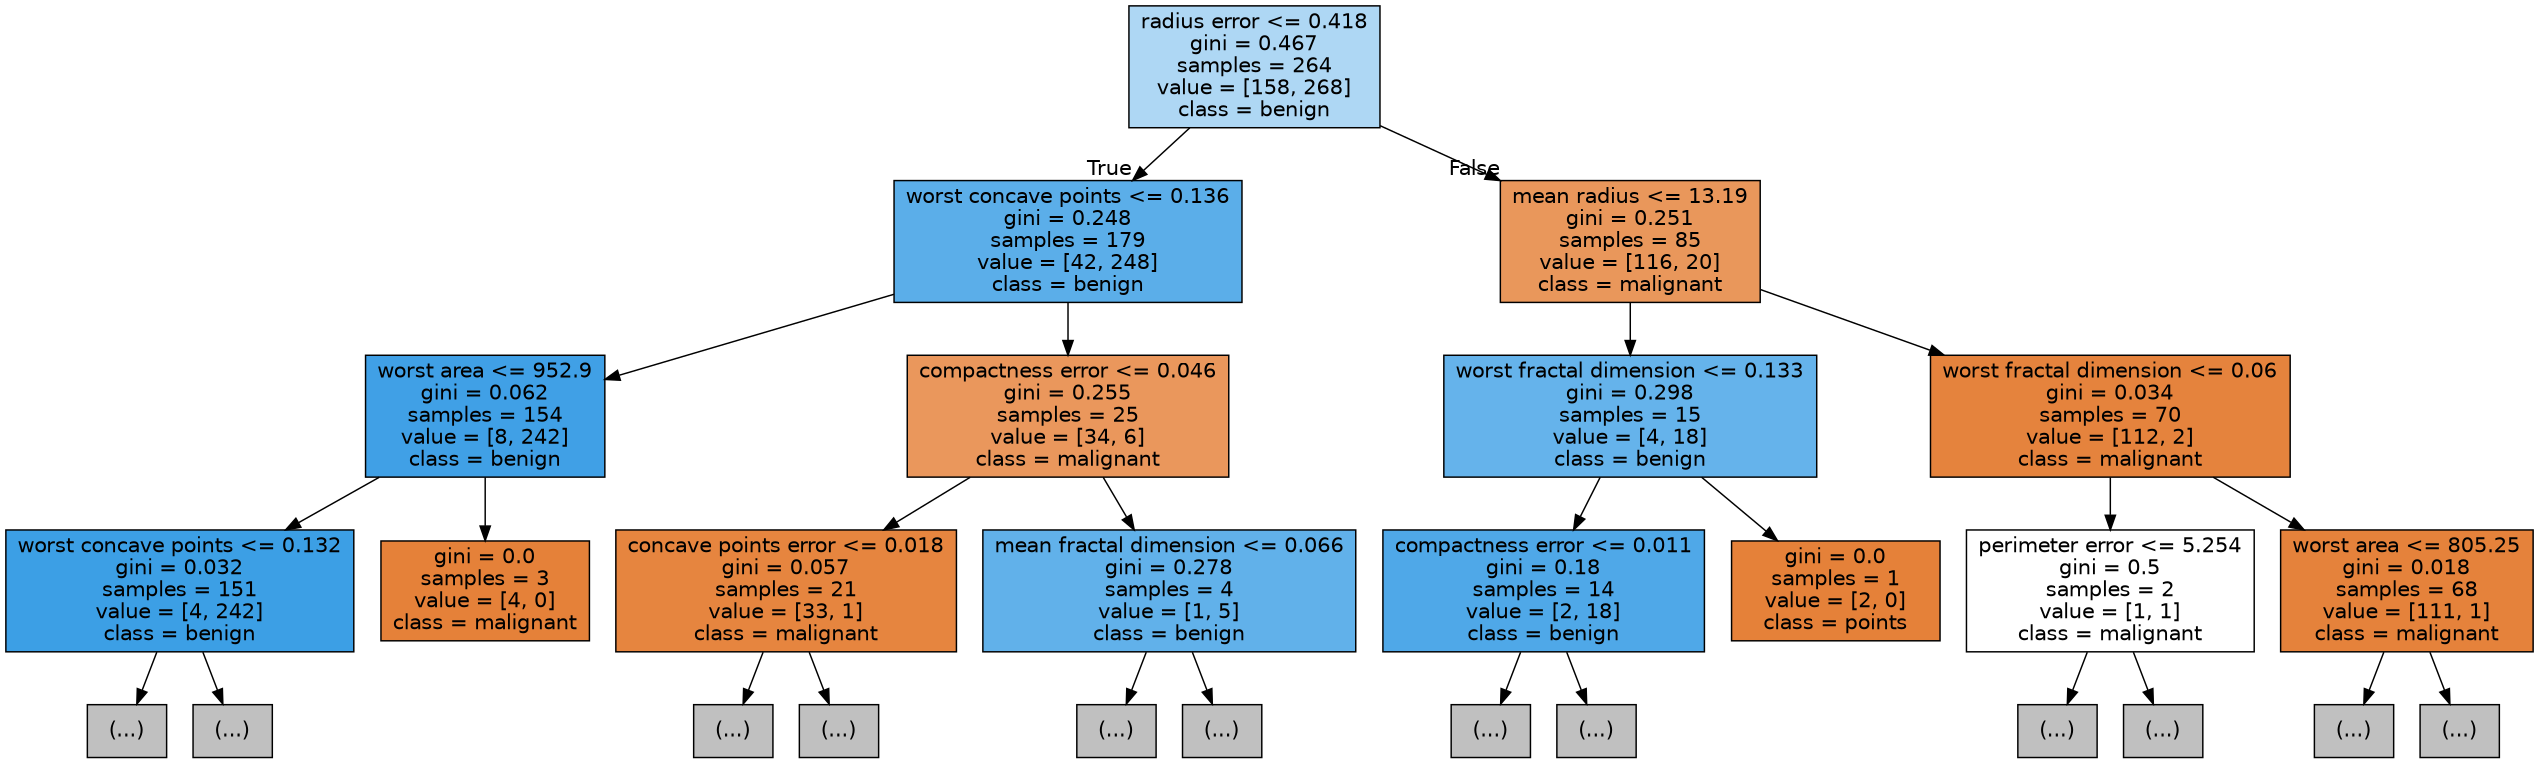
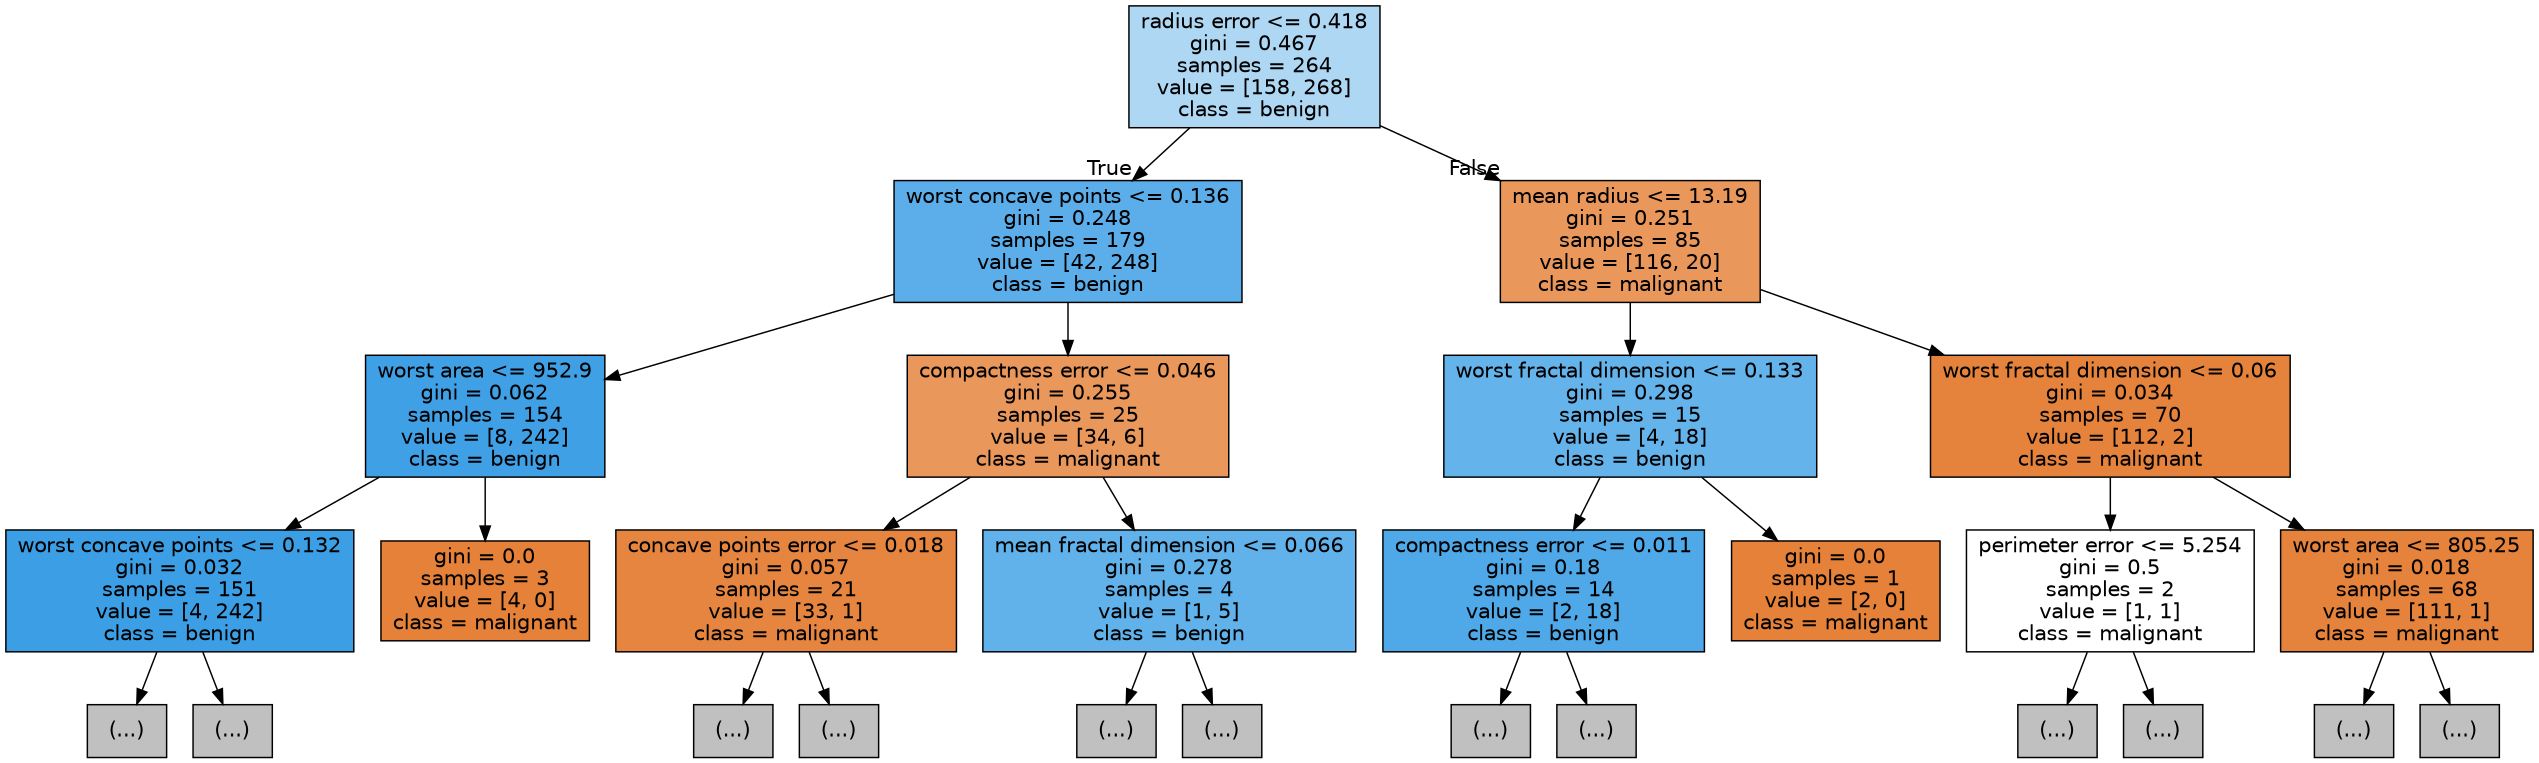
node "gini = 0.0 samples = 1 value = [2, 0] class = points": label "gini = 0.0 samples = 1 value = [2, 0] class = points" -> "gini = 0.0 samples = 1 value = [2, 0] class = malignant"
